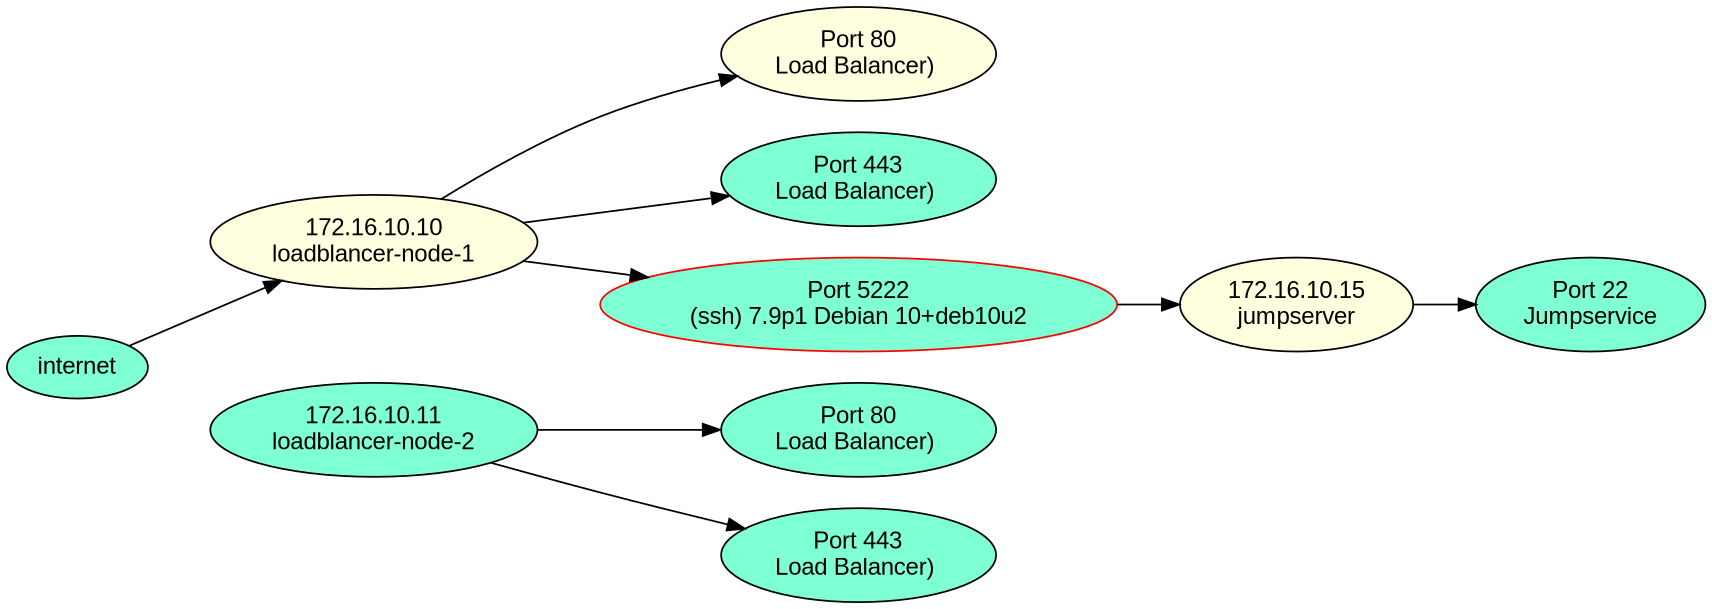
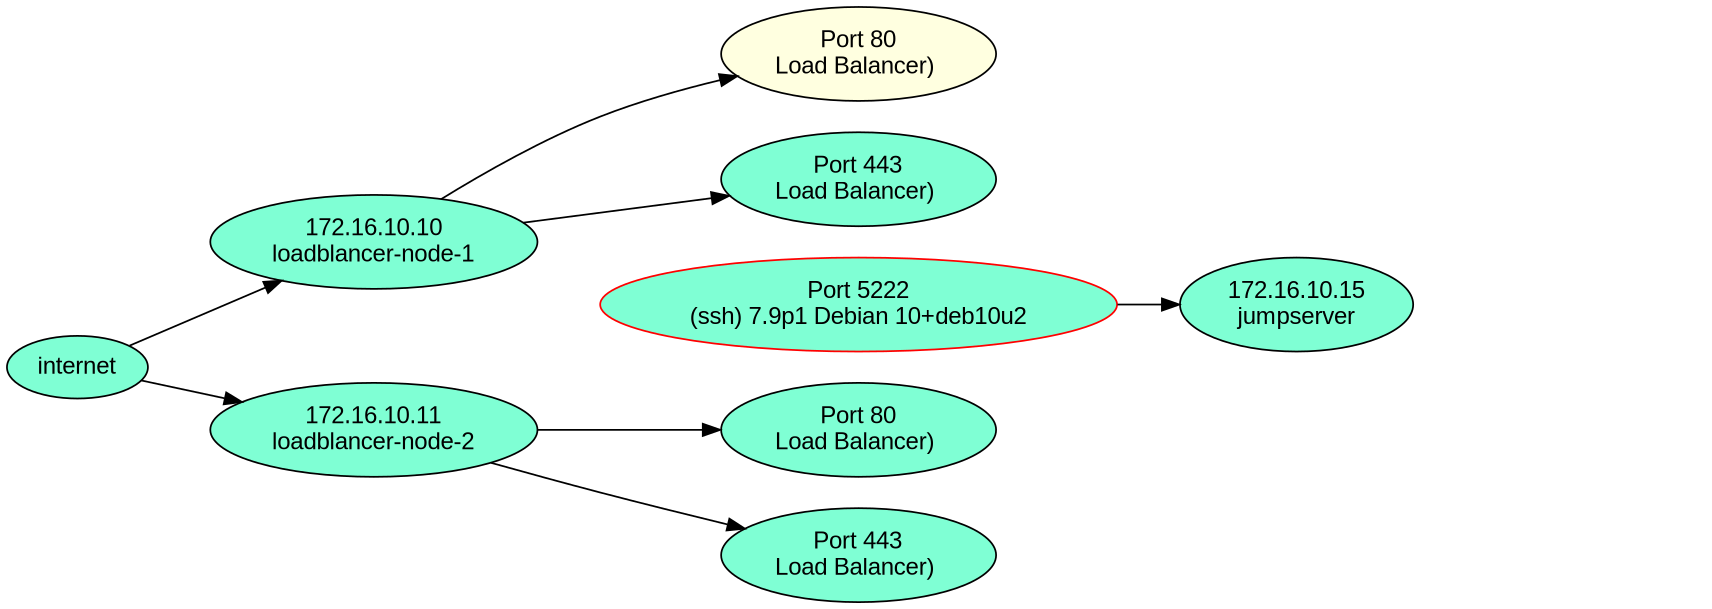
node "172.16.10.10 loadblancer-node-1": fillcolor lightyellow -> aquamarine
edge "172.16.10.10 loadblancer-node-1" -> "Port 5222 (ssh) 7.9p1 Debian 10+deb10u2": removed
node "172.16.10.15 jumpserver": fillcolor lightyellow -> aquamarine
node "Port 22 Jumpservice": removed
edge "internet" -> "172.16.10.11 loadblancer-node-2": added
